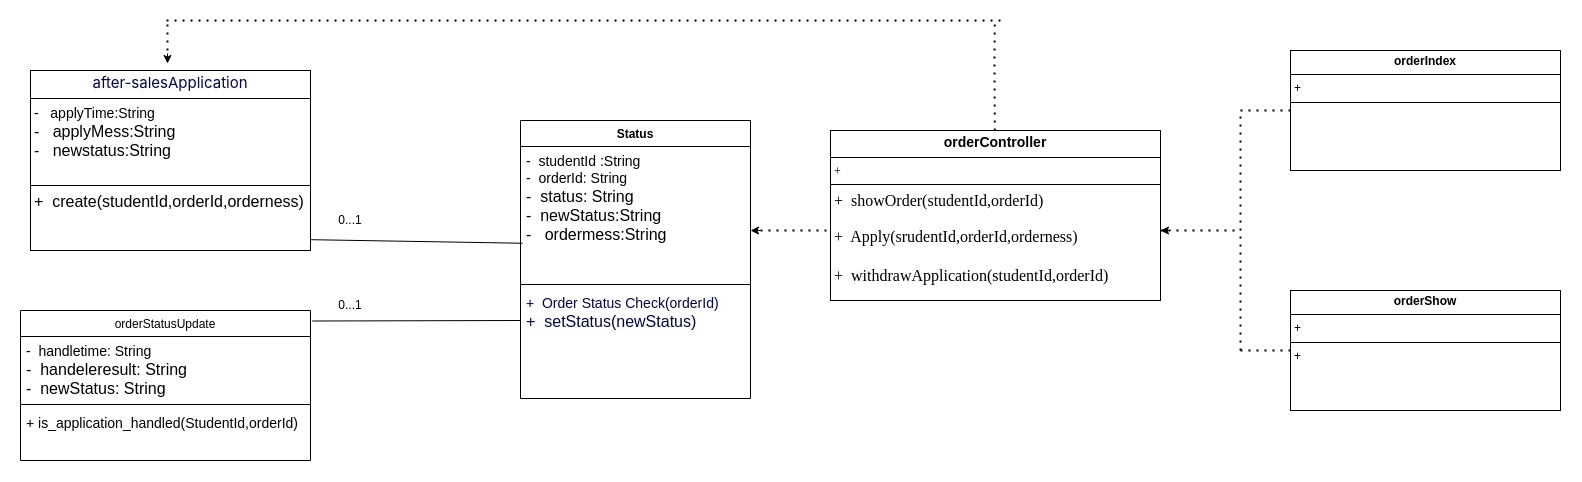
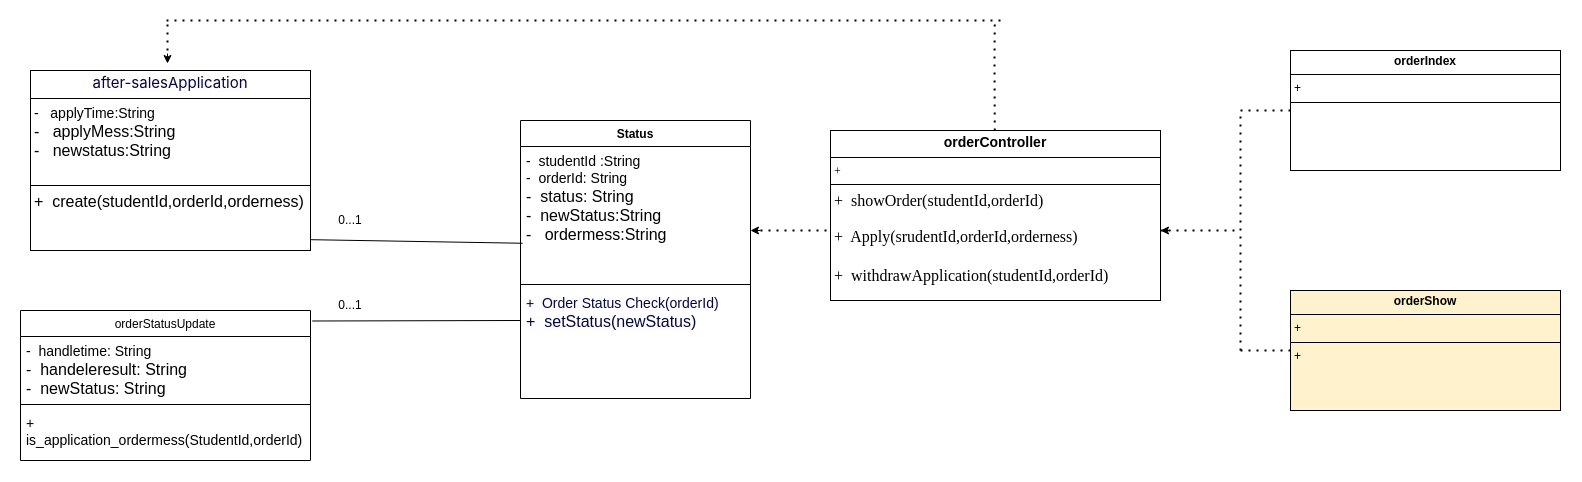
node "orderShow + +": fillcolor #ffffff -> #fff2cc
node "+ is_application_handled(StudentId,orderId)": label "+ is_application_handled(StudentId,orderId)" -> "+ is_application_ordermess(StudentId,orderId)"
